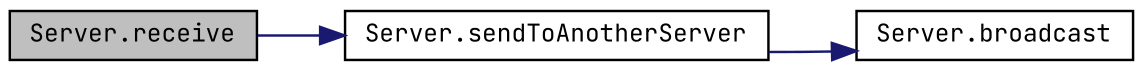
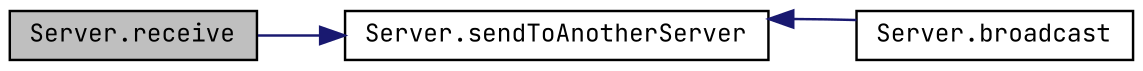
edge "Server.sendToAnotherServer" -> "Server.broadcast": reversed
